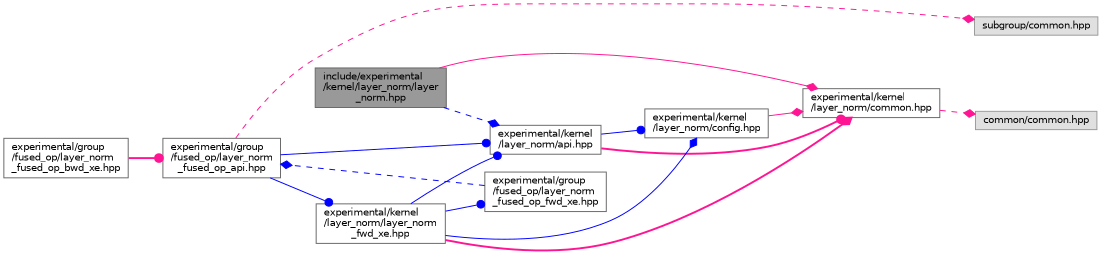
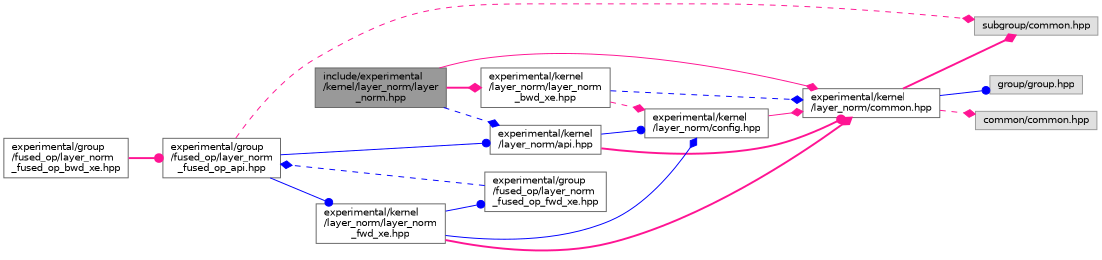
edge "experimental/kernel /layer_norm/common.hpp" -> "subgroup/common.hpp": added
node "group/group.hpp": added
node "experimental/kernel /layer_norm/layer_norm _bwd_xe.hpp": added
edge "experimental/kernel /layer_norm/layer_norm _fwd_xe.hpp" -> "experimental/kernel /layer_norm/api.hpp": removed
